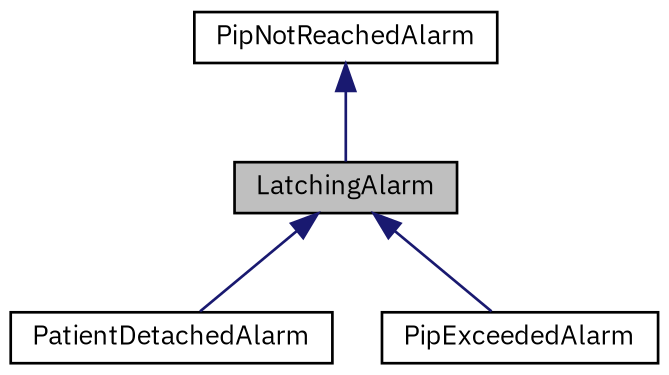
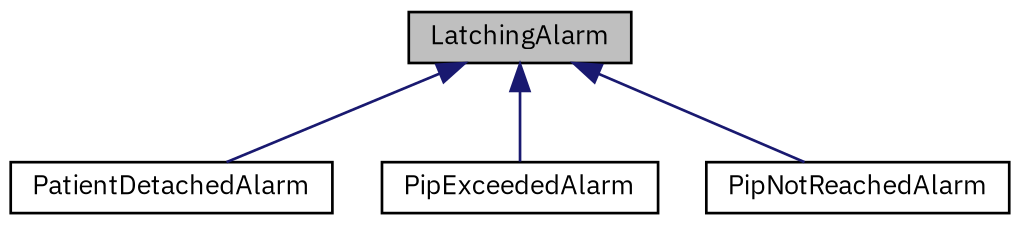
edge "LatchingAlarm" -> "PipNotReachedAlarm": reversed
